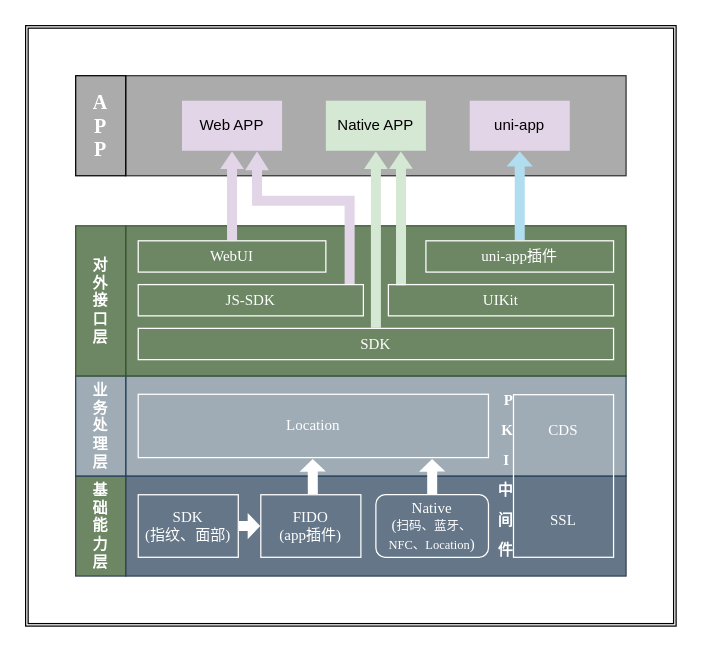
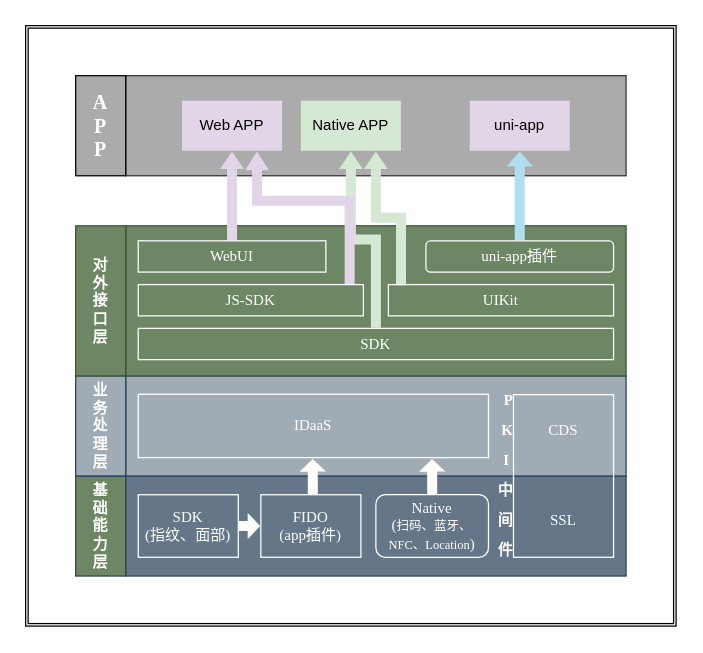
node "Native APP": moved (376, 126) -> (351, 126)
node "uni-app插件": shape rectangle -> rounded rectangle
node "Location": label "Location" -> "IDaaS"
